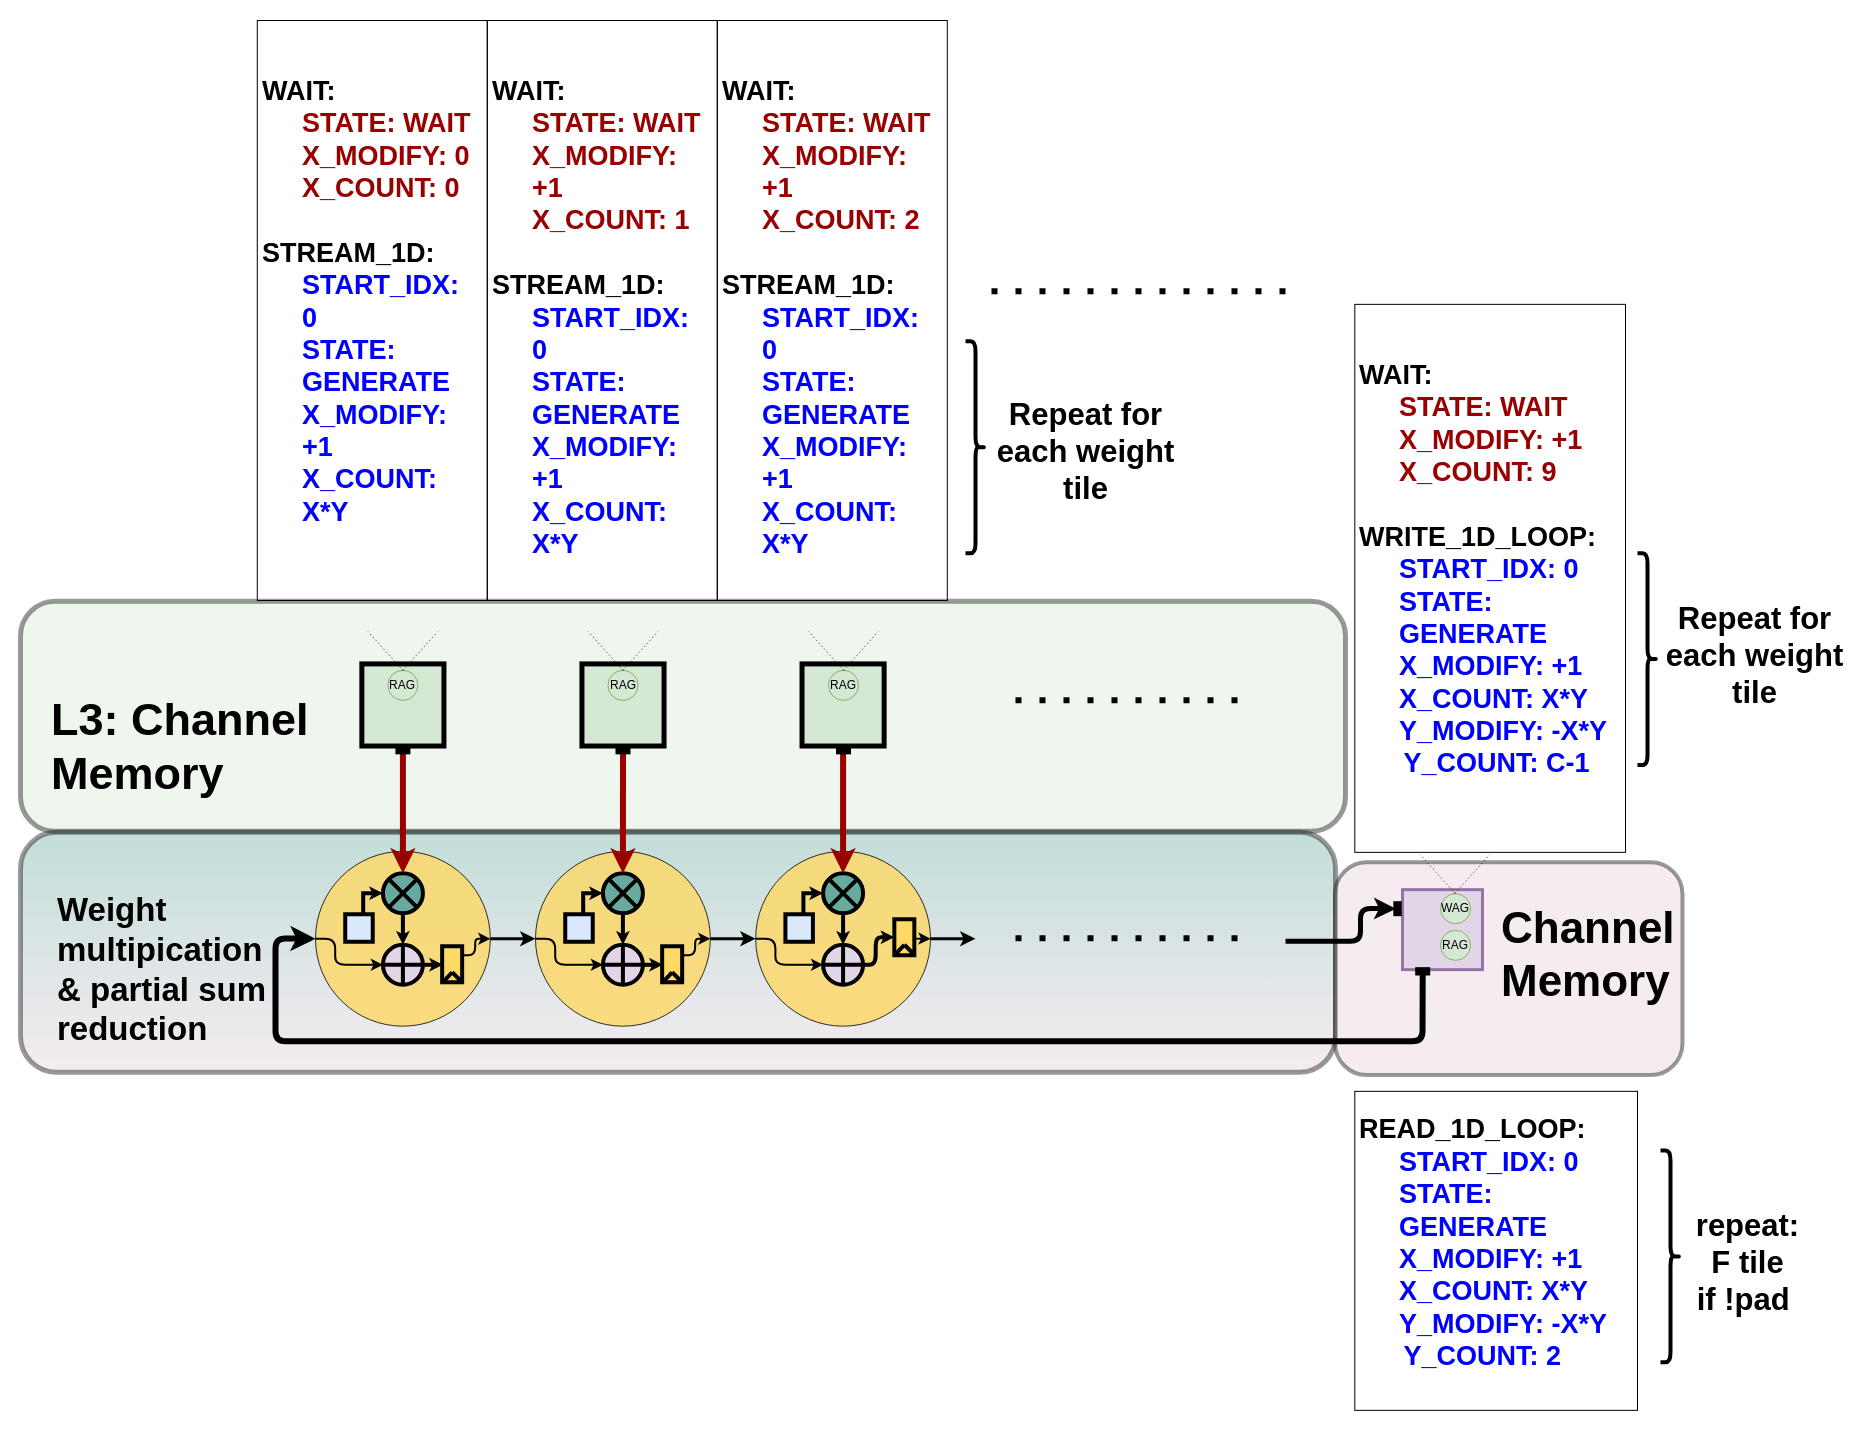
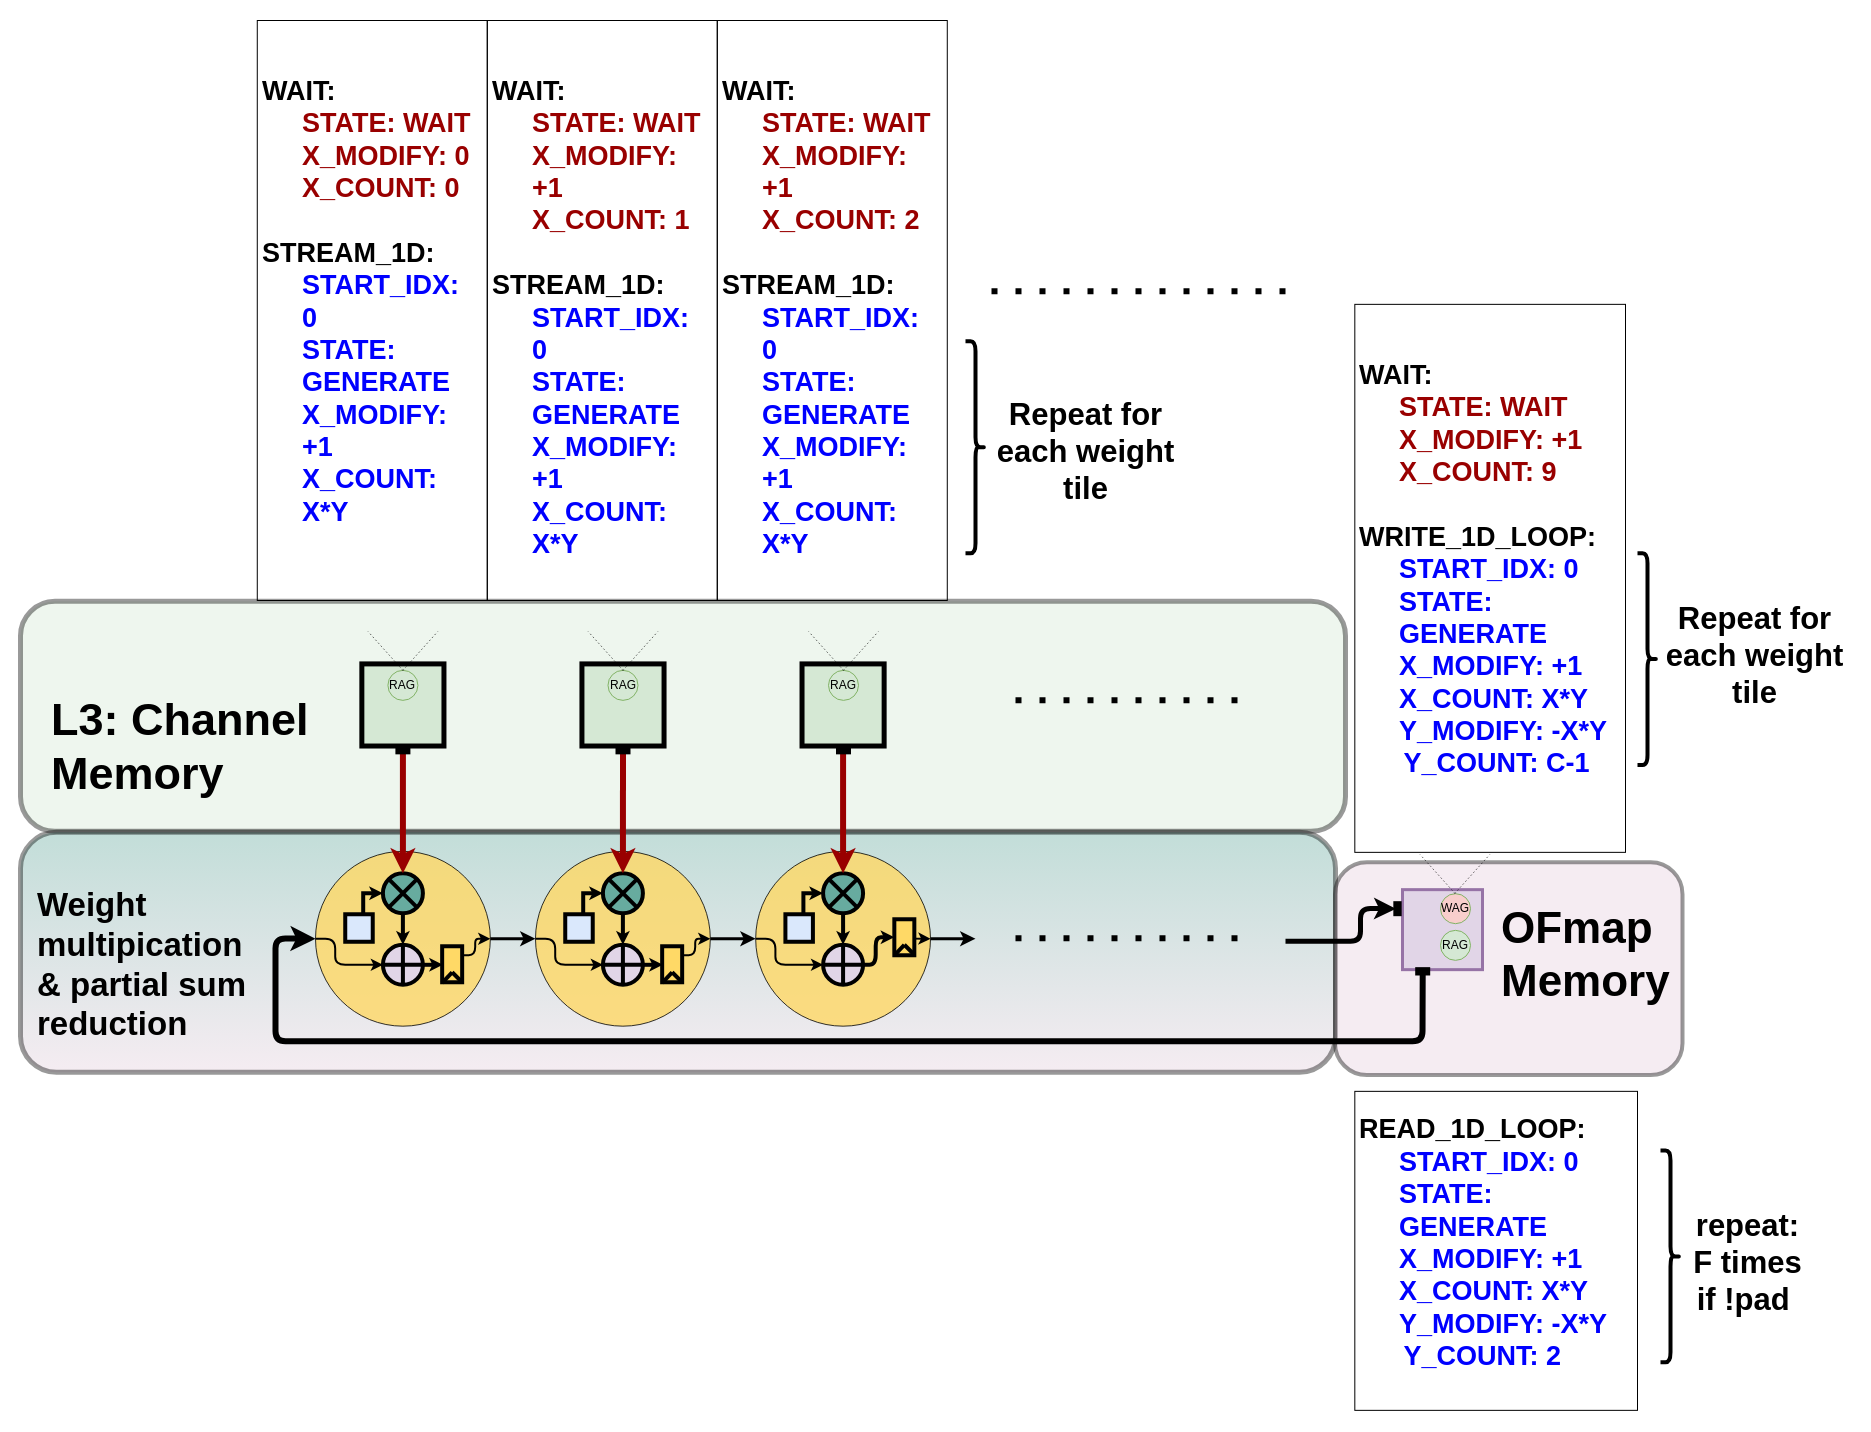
node "WAG": fillcolor #d5e8d4 -> #f8cecc
node "Channel Memory": label "Channel Memory" -> "OFmap Memory"
node "Weight multipication & partial sum reduction": moved (177, 970) -> (157, 965)
node "repeat:F tileif !pad": label "repeat:F tileif !pad" -> "repeat:F timesif !pad"
